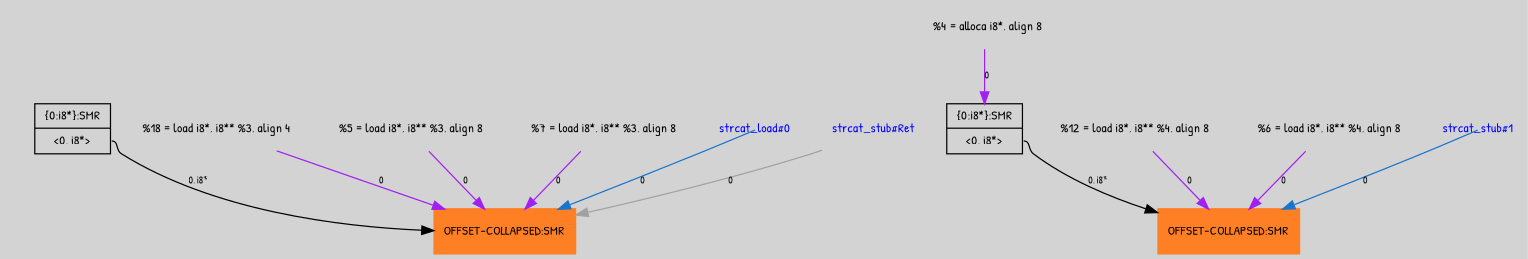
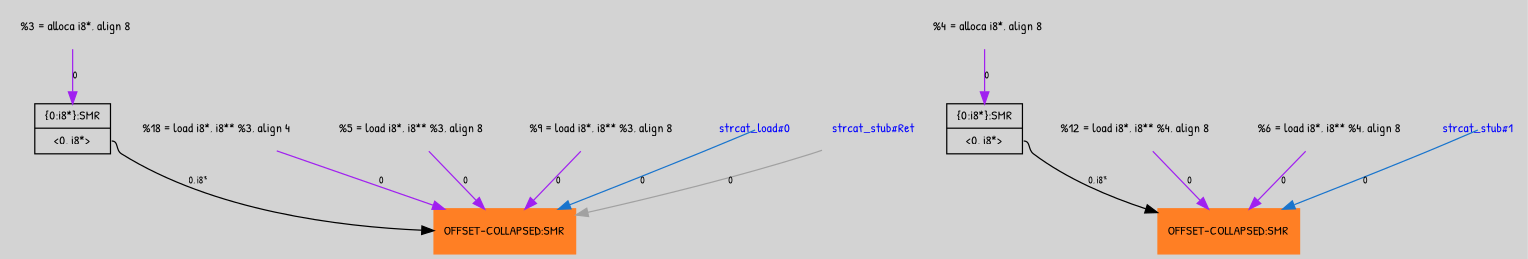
node "%3 = alloca i8*, align 8": added
node "%7 = load i8*, i8** %3, align 8": label "%7 = load i8*, i8** %3, align 8" -> "%9 = load i8*, i8** %3, align 8"
